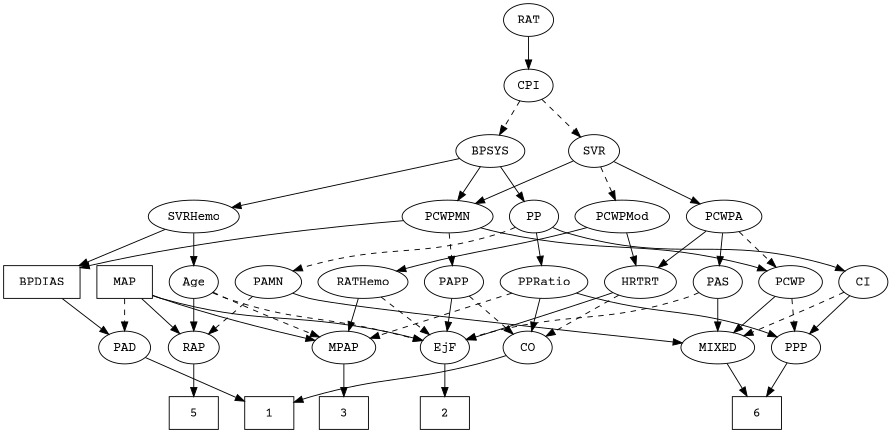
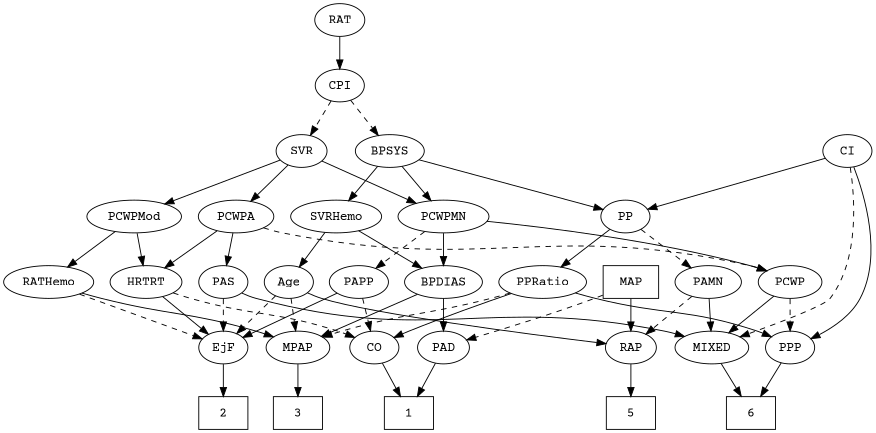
edge "SVR" -> "PCWPMod": style dashed -> solid
edge "PP" -> "CI": reversed
node "BPDIAS": shape box -> ellipse
edge "MAP" -> "EjF": removed
edge "MAP" -> "MPAP": now "BPDIAS" -> "MPAP"
